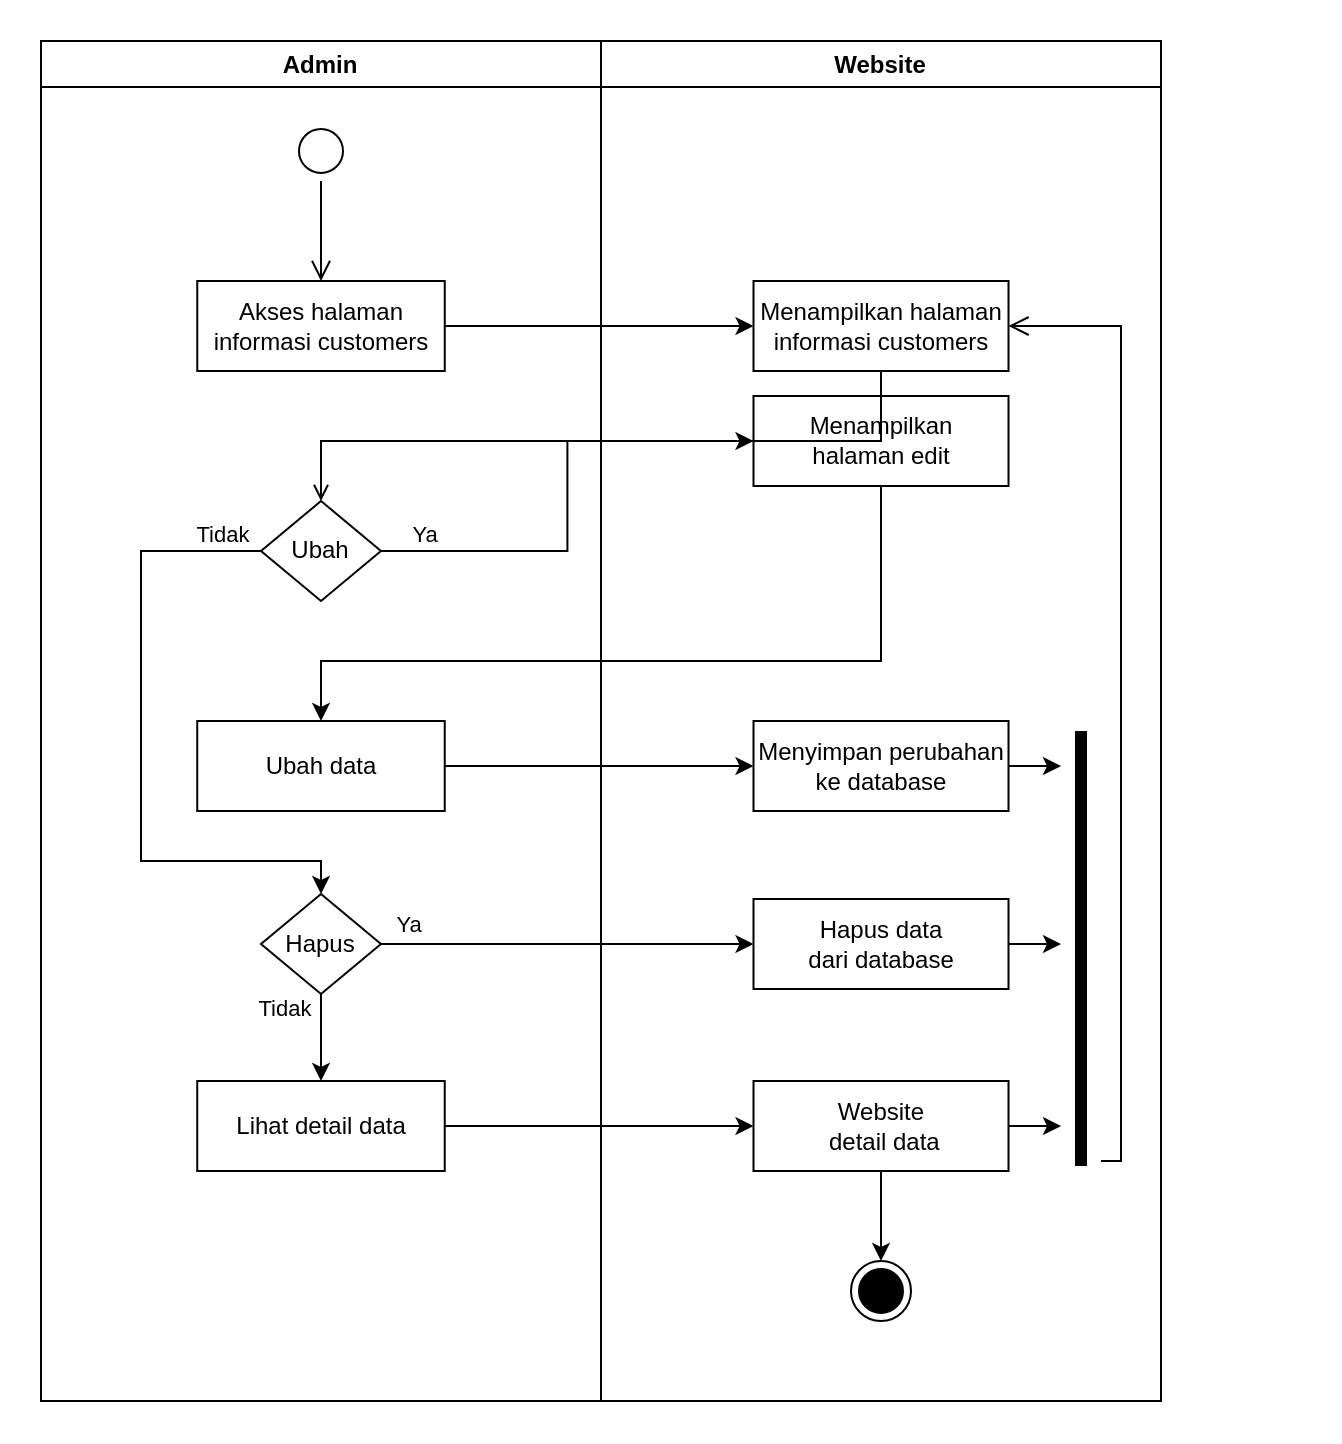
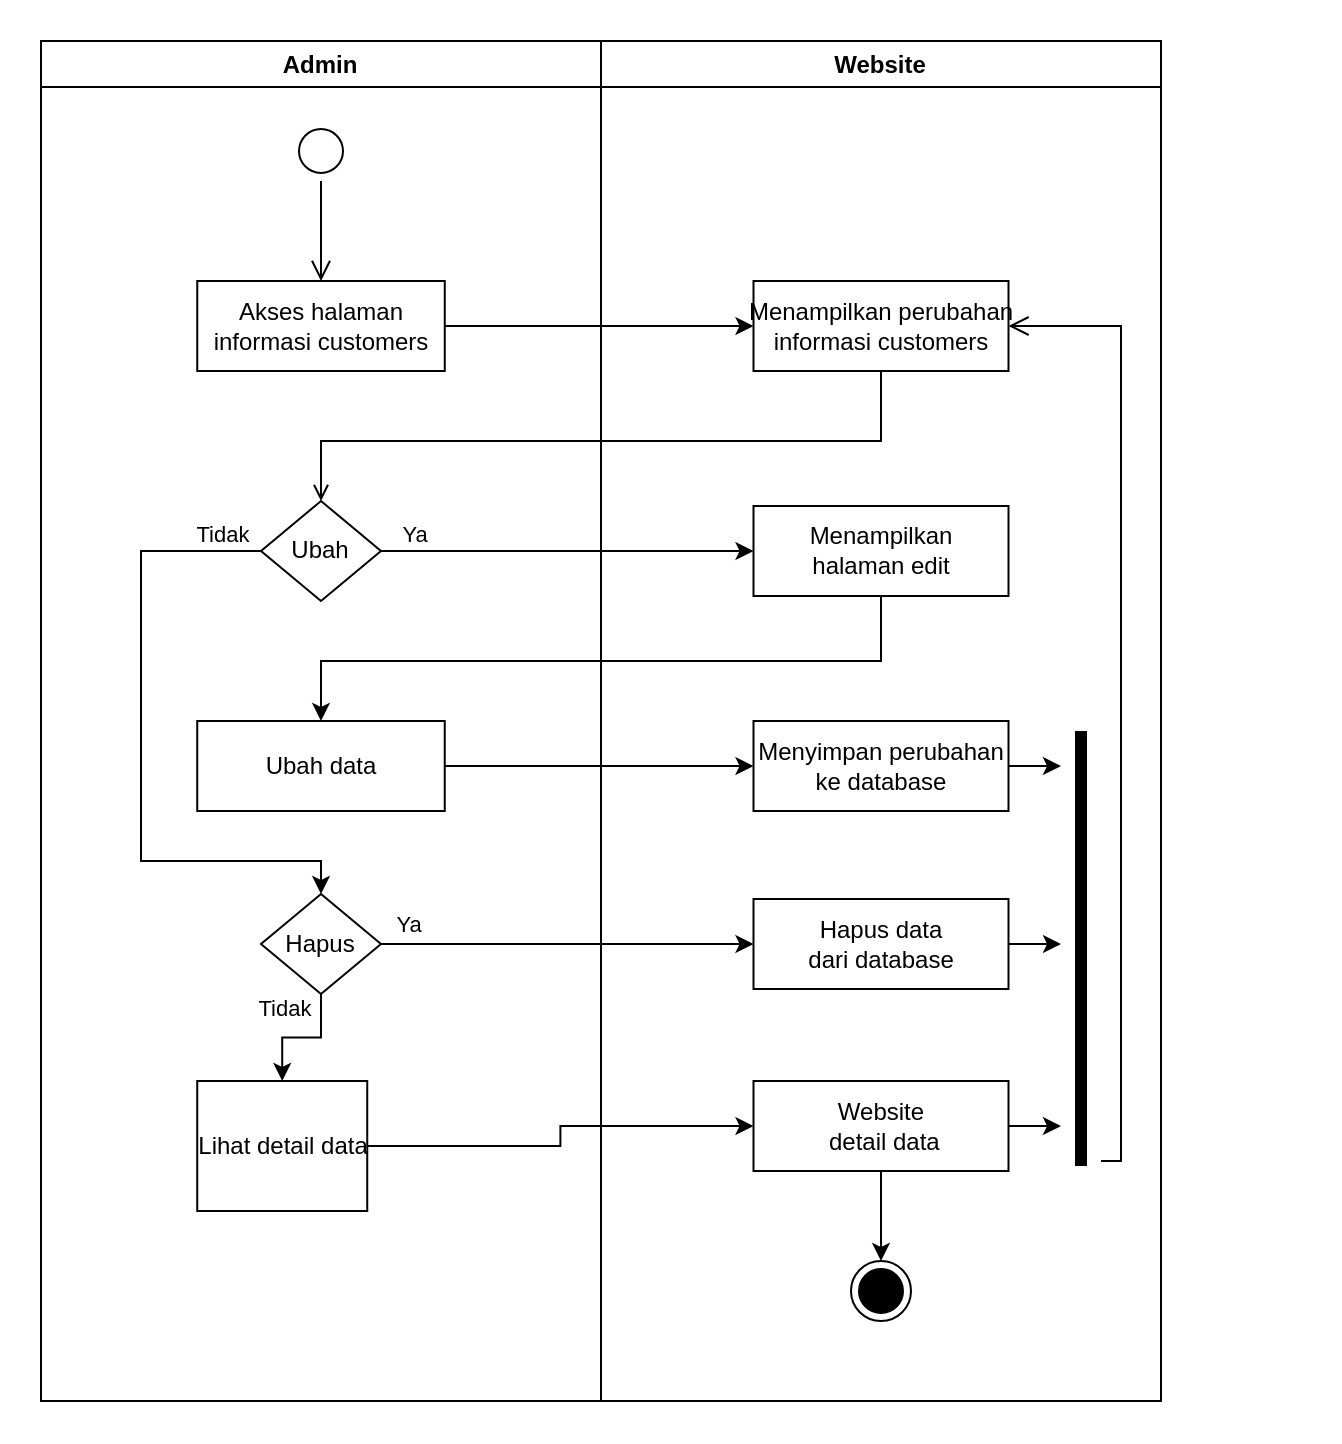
node "Menampilkan halaman informasi customers": label "Menampilkan halaman informasi customers" -> "Menampilkan perubahan informasi customers"
node "Menampilkan halaman edit": moved (881, 441) -> (881, 551)
node "Lihat detail data": size 248x90 -> 170x130
